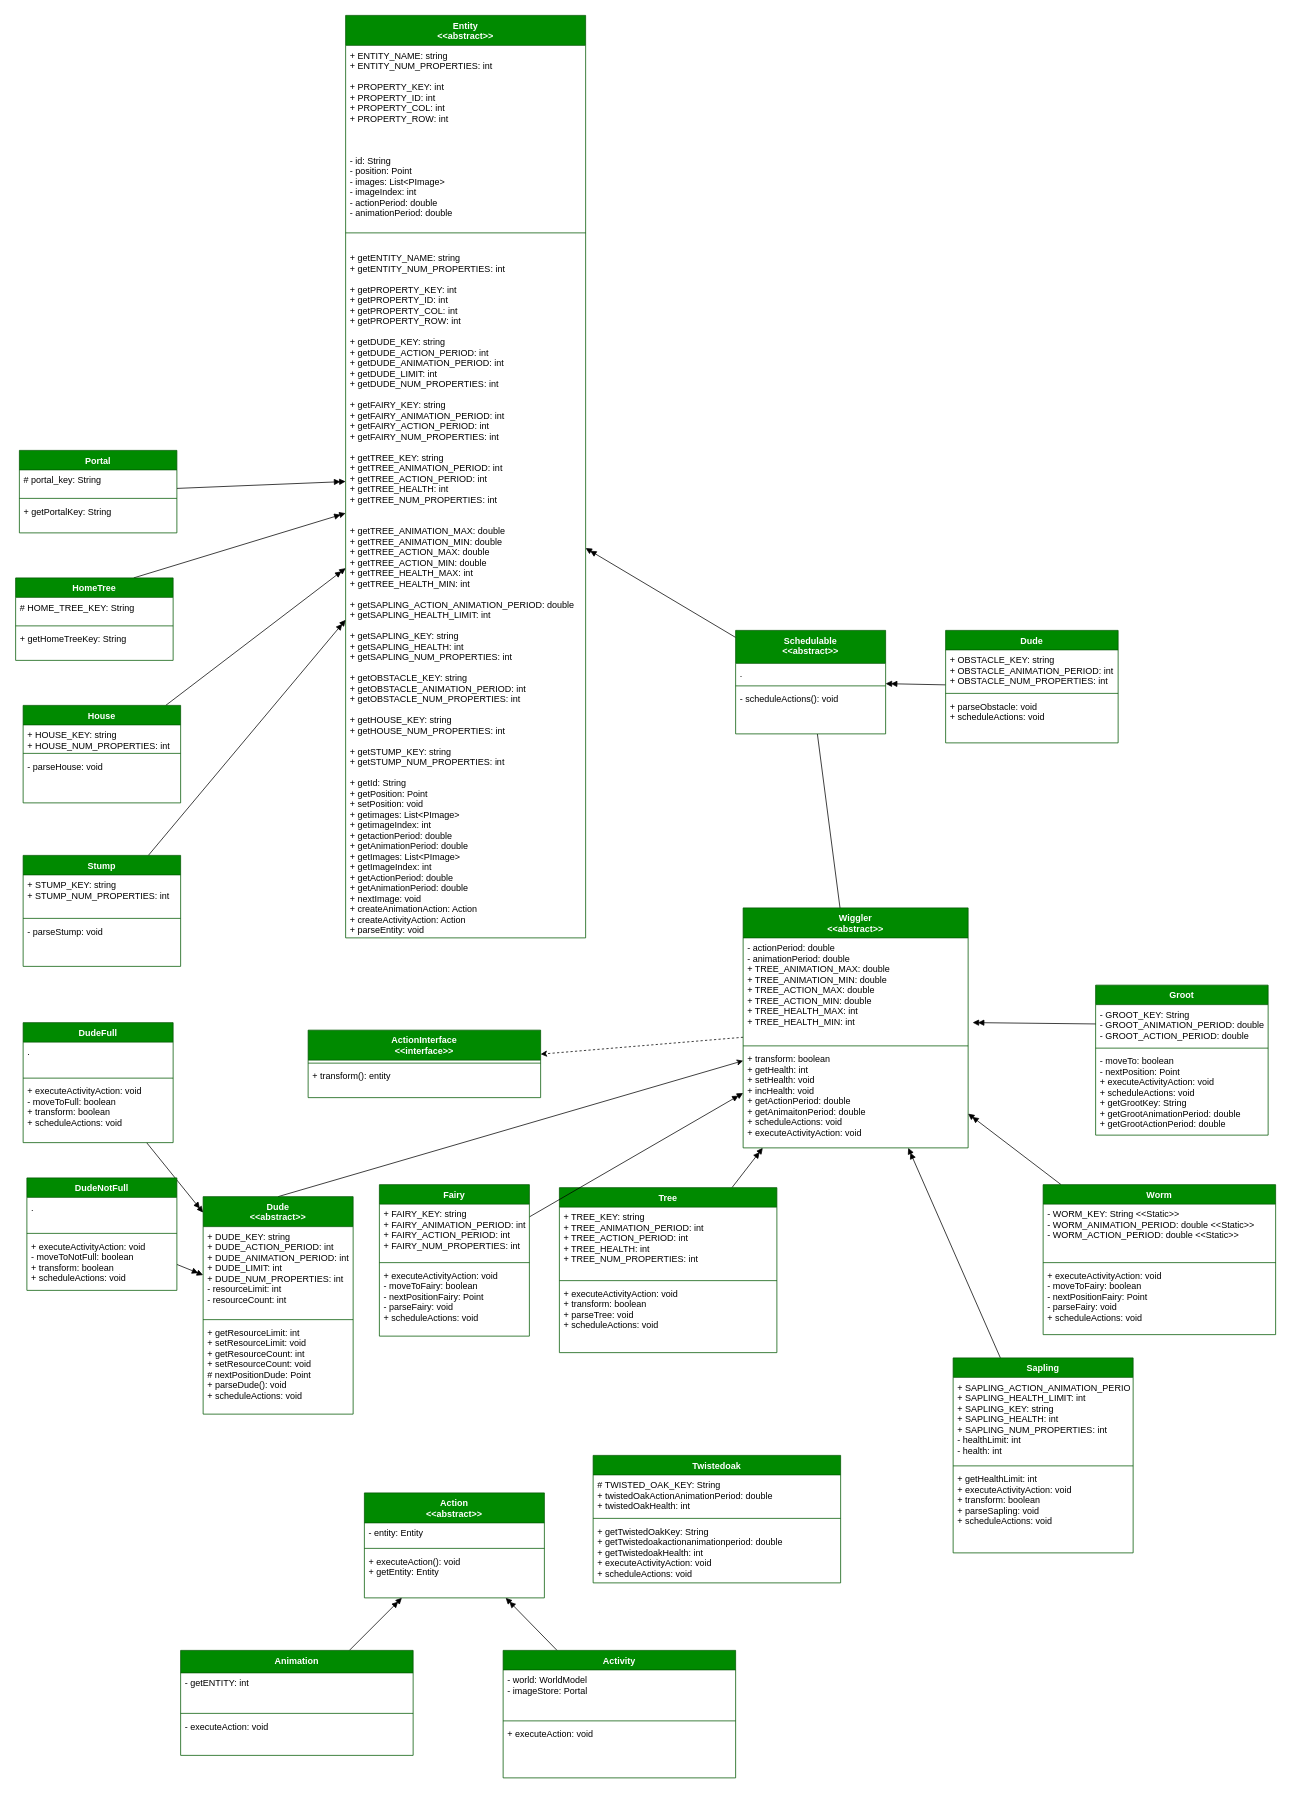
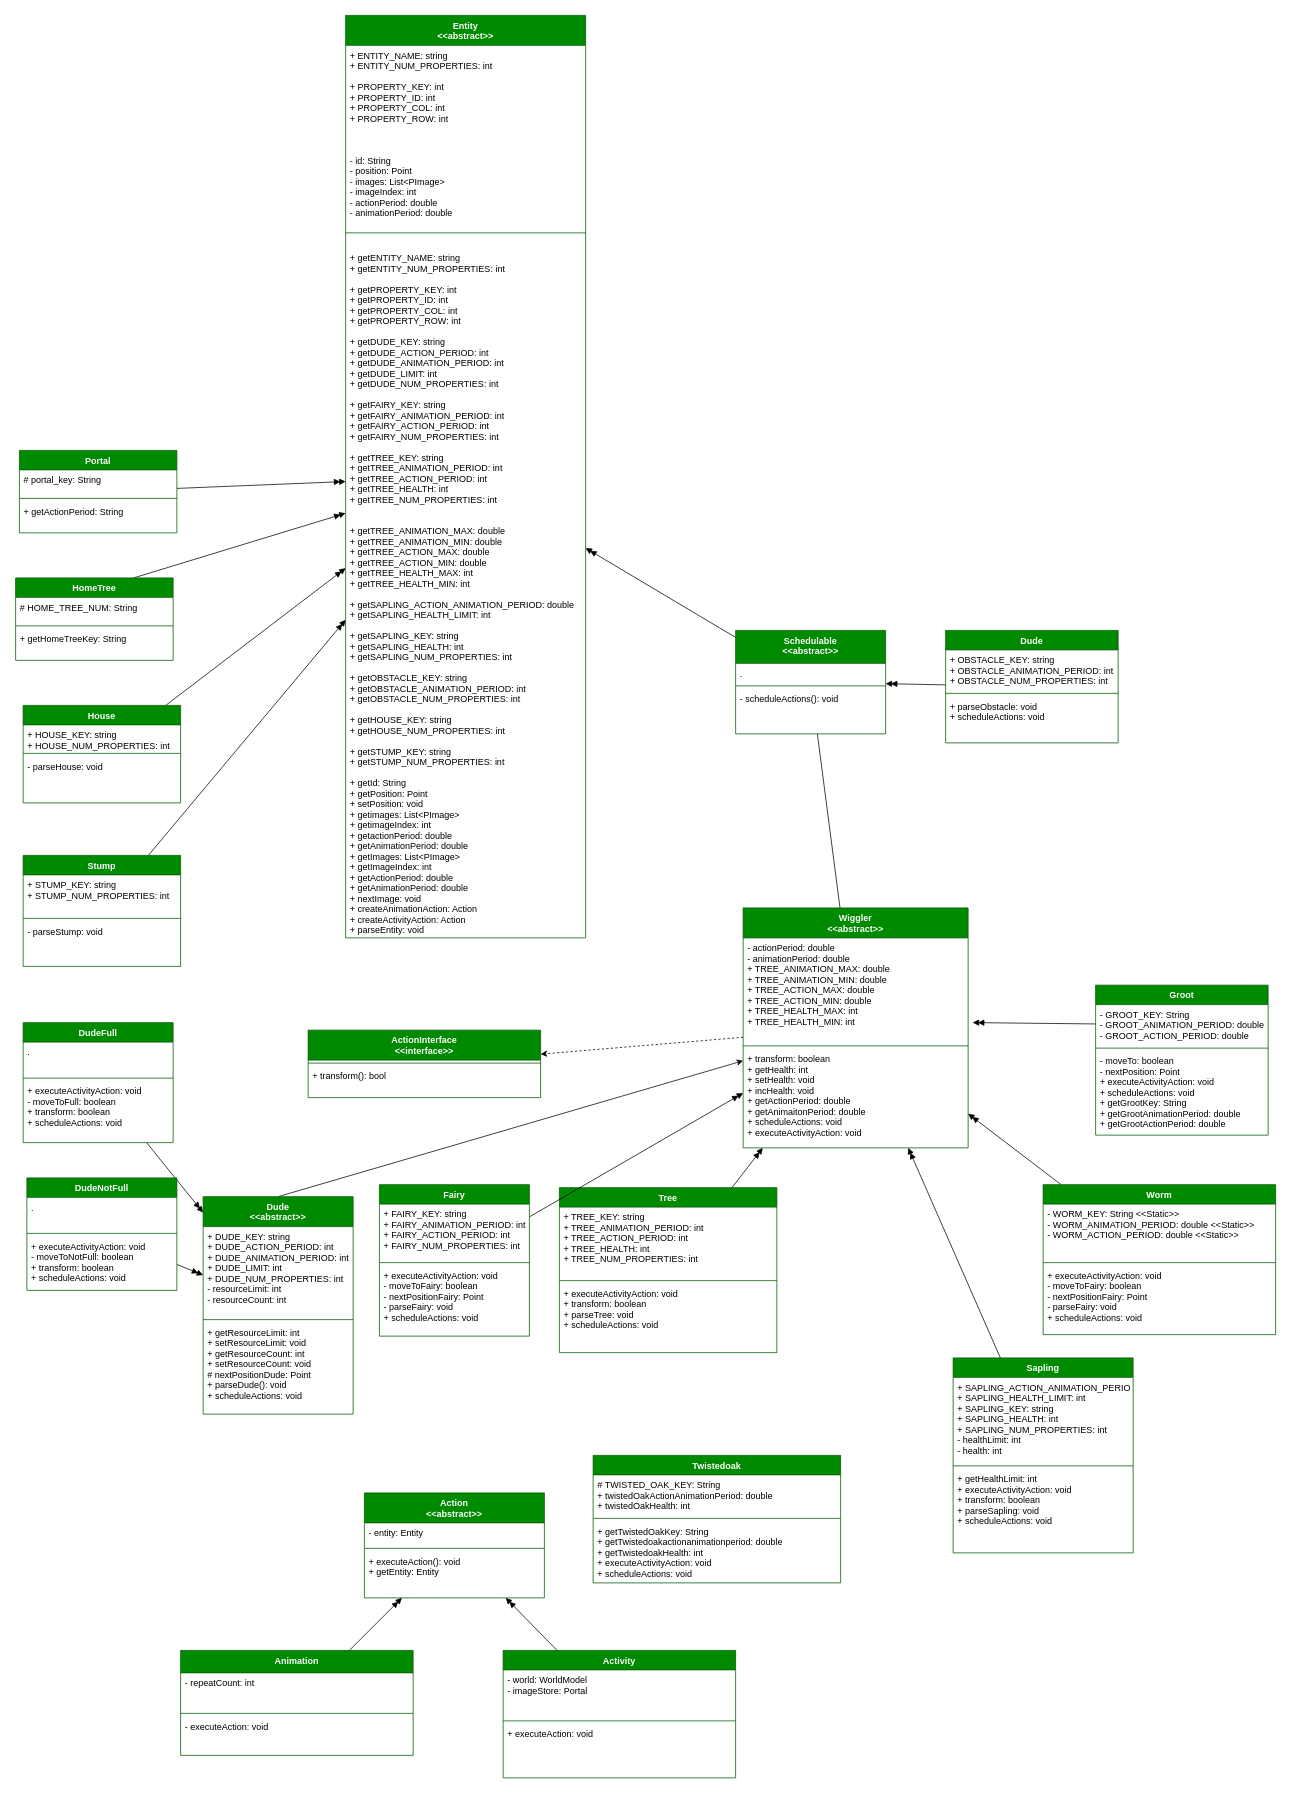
node "+ getPortalKey: String": label "+ getPortalKey: String" -> "+ getActionPeriod: String"
node "# HOME_TREE_KEY: String": label "# HOME_TREE_KEY: String" -> "# HOME_TREE_NUM: String"
node "+ transform(): entity": label "+ transform(): entity" -> "+ transform(): bool"
node "- getENTITY: int": label "- getENTITY: int" -> "- repeatCount: int"
